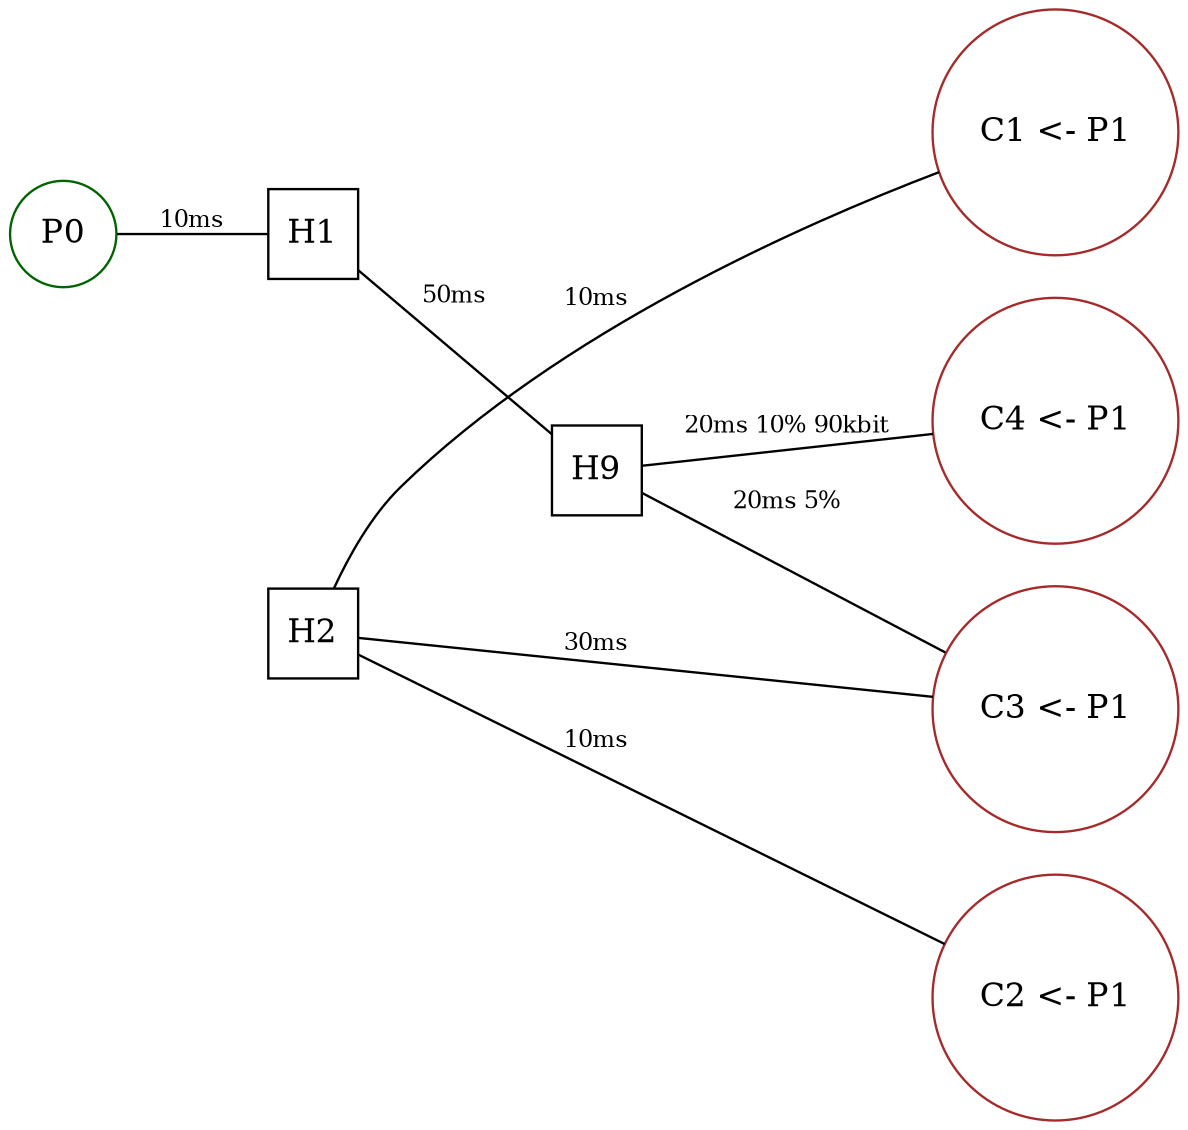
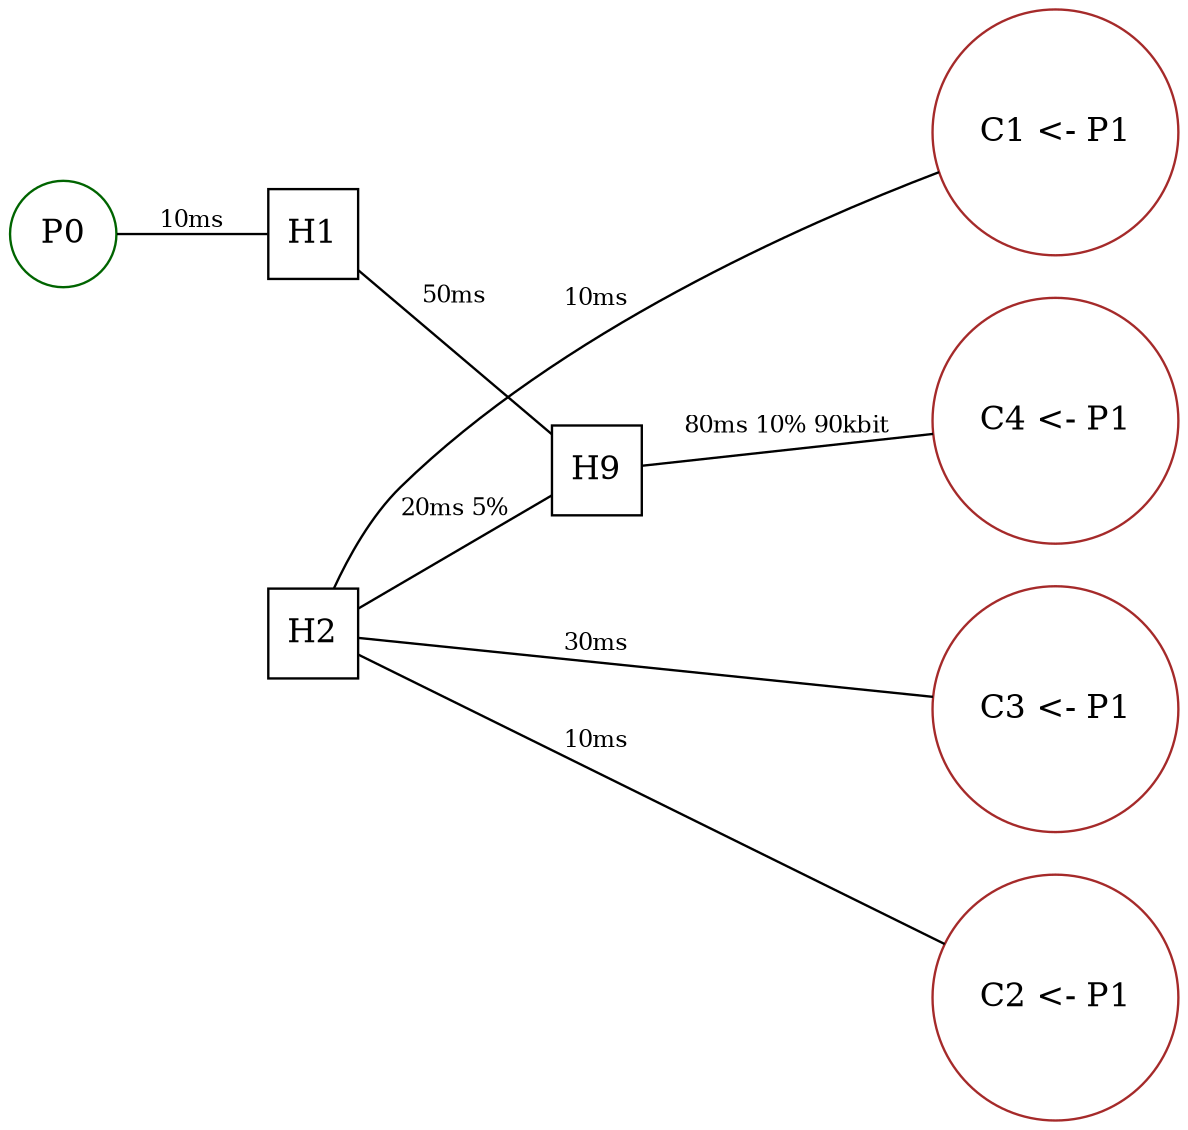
edge "C4 <- P1" -- "H9": label "20ms 10% 90kbit" -> "80ms 10% 90kbit"
edge "H9" -- "C3 <- P1": now "H9" -- "H2"
